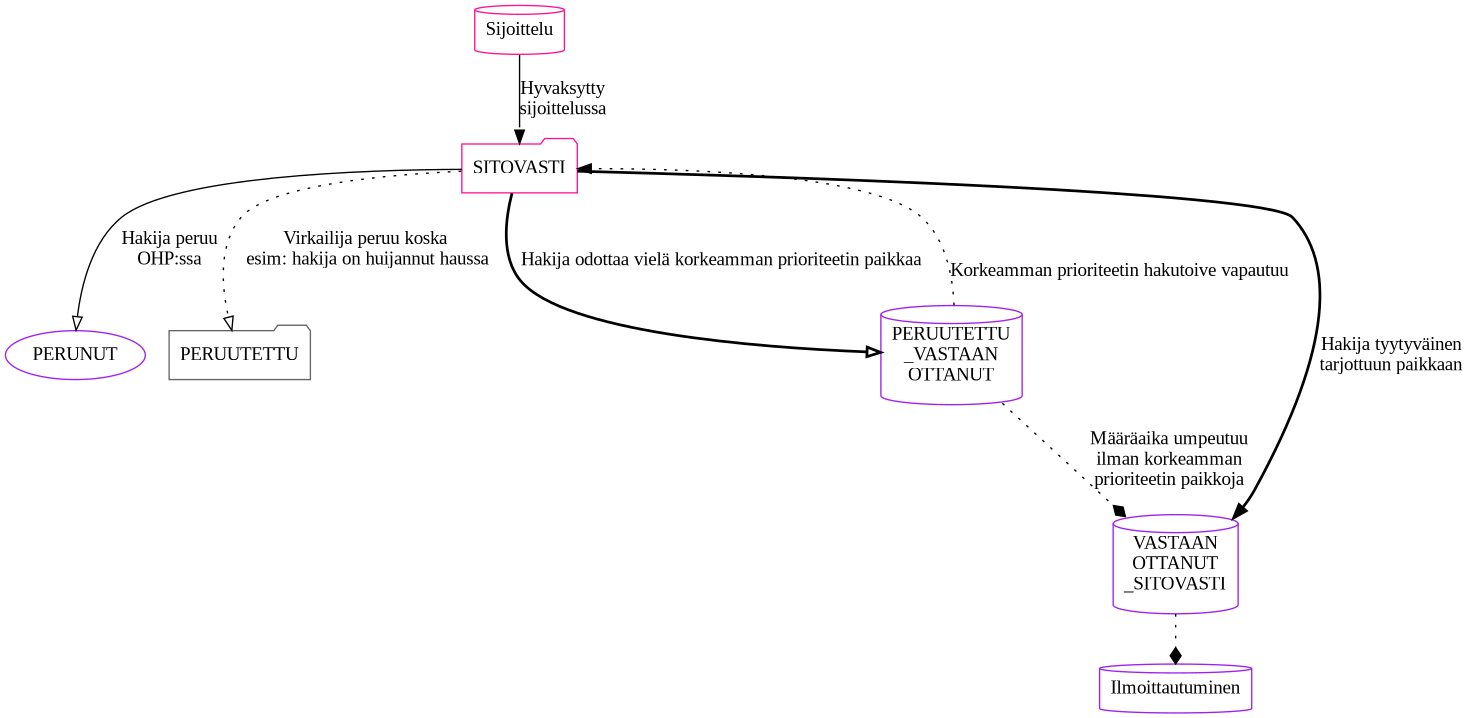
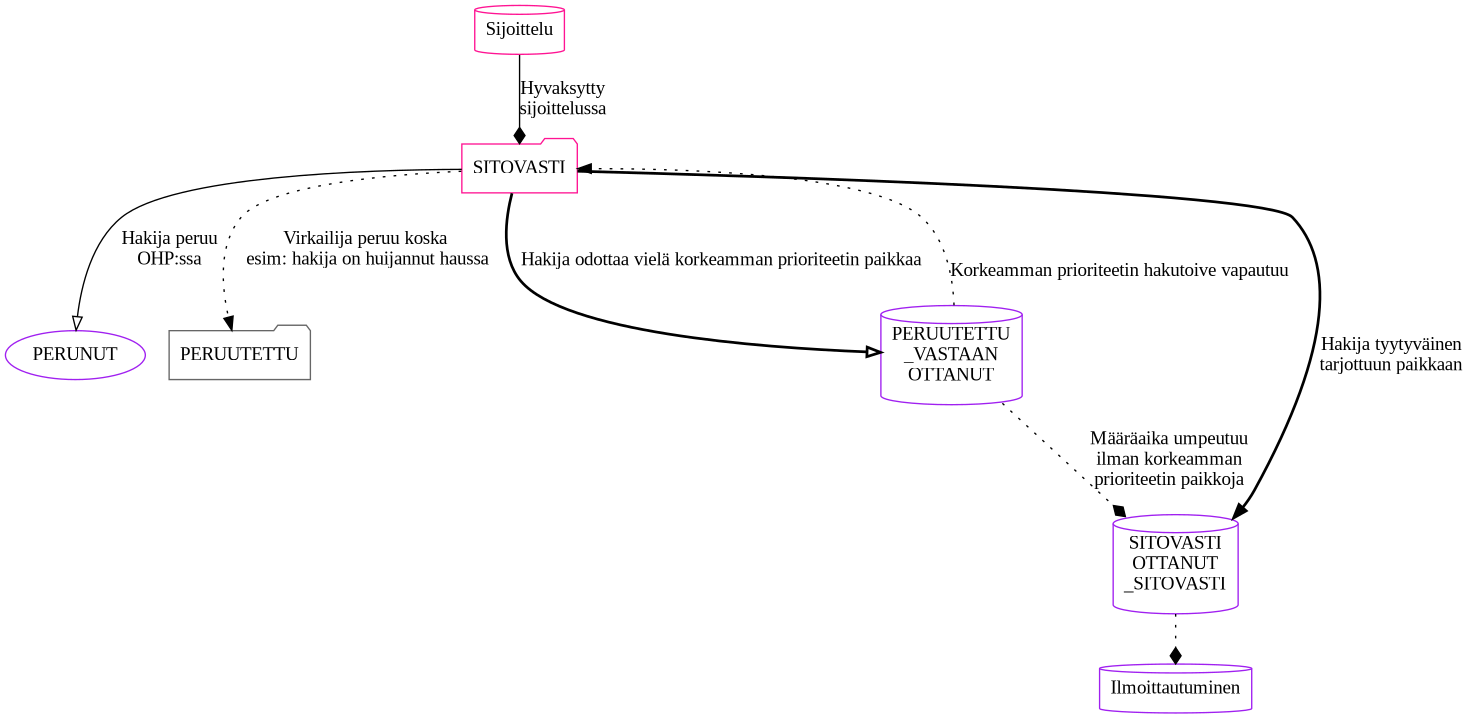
edge "Sijoittelu" -> "SITOVASTI": arrowhead normal -> diamond
edge "SITOVASTI" -> "PERUUTETTU": arrowhead onormal -> normal
node "VASTAAN OTTANUT _SITOVASTI": label "VASTAAN OTTANUT _SITOVASTI" -> "SITOVASTI OTTANUT _SITOVASTI"
